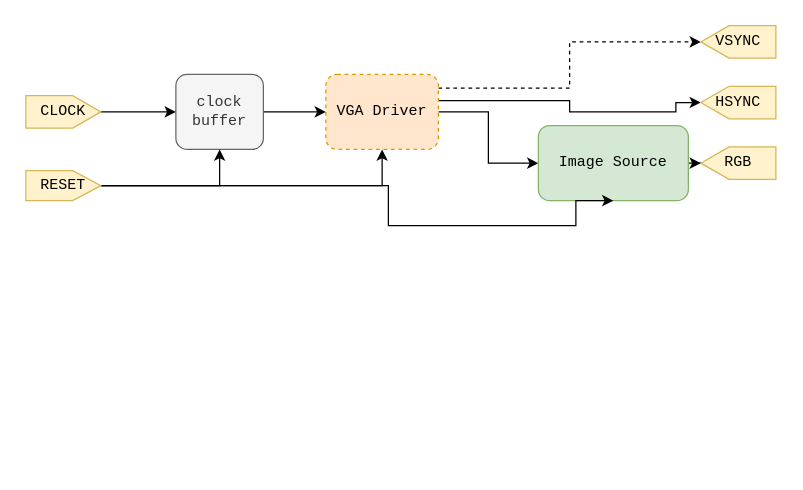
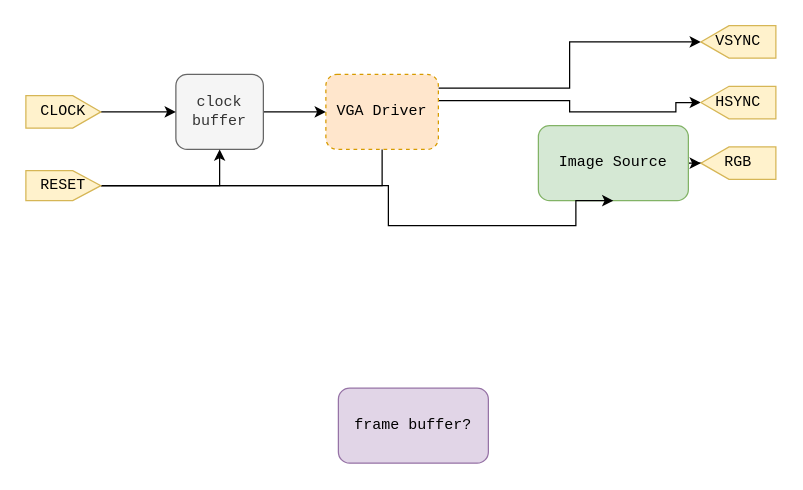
edge "VGA Driver" -> "VSYNC": style dashed -> solid
edge "VGA Driver" -> "Image Source": removed
edge "RESET" -> "VGA Driver": arrowhead classic -> none
node "frame buffer?": added
